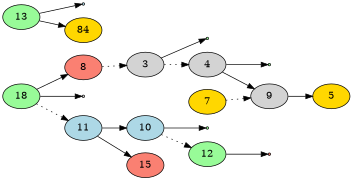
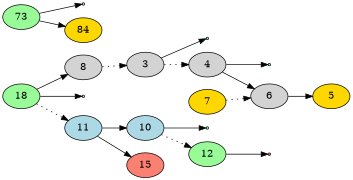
node "13": label "13" -> "73"
node "8": fillcolor salmon -> lightgrey
node "9": label "9" -> "6"
